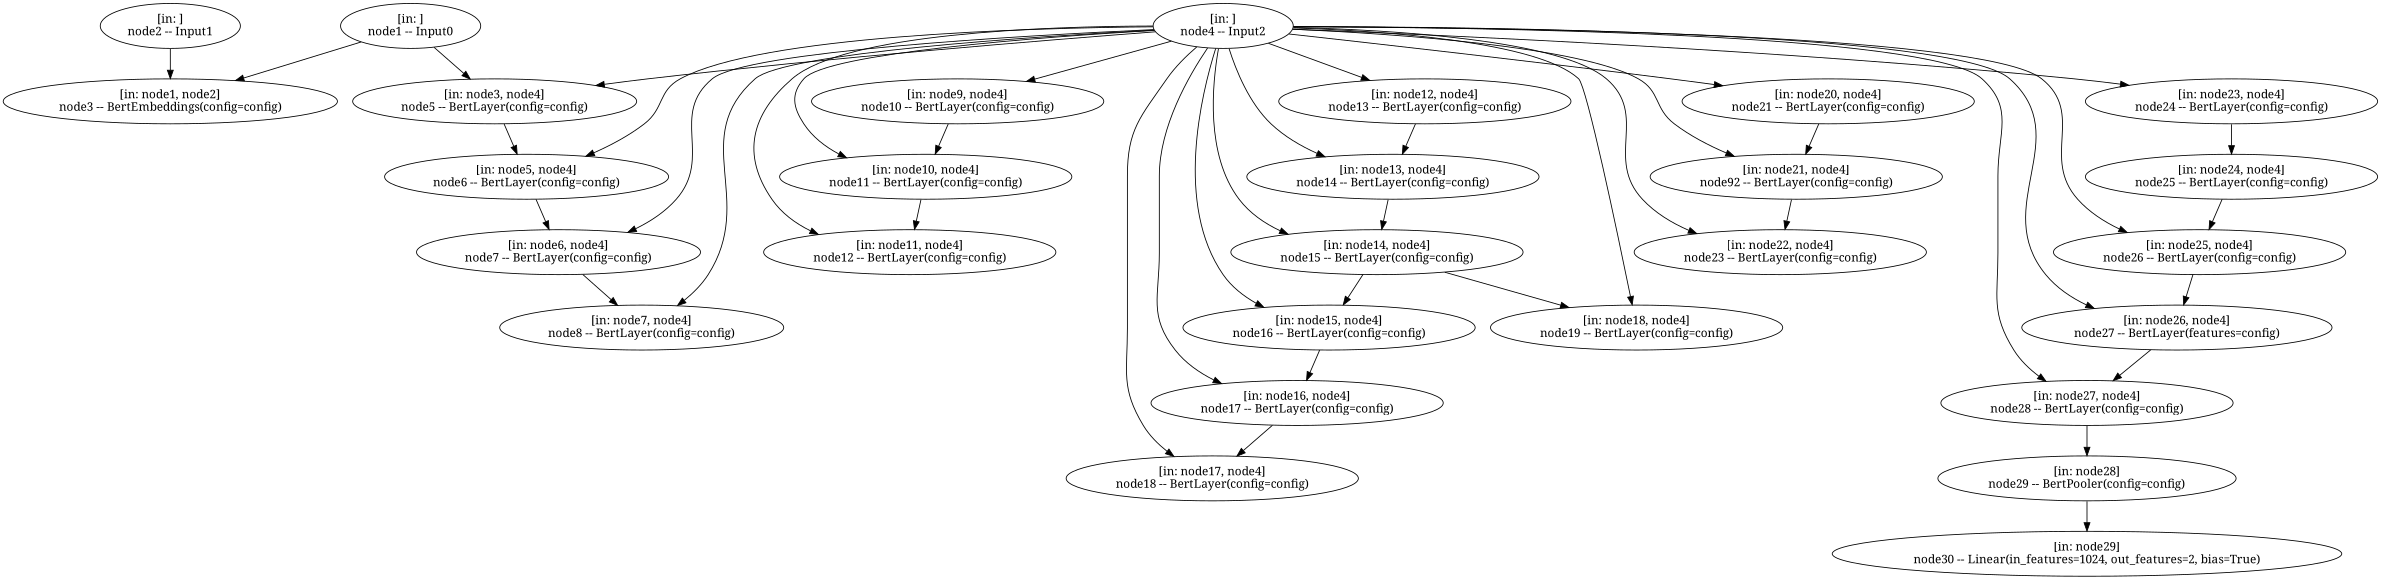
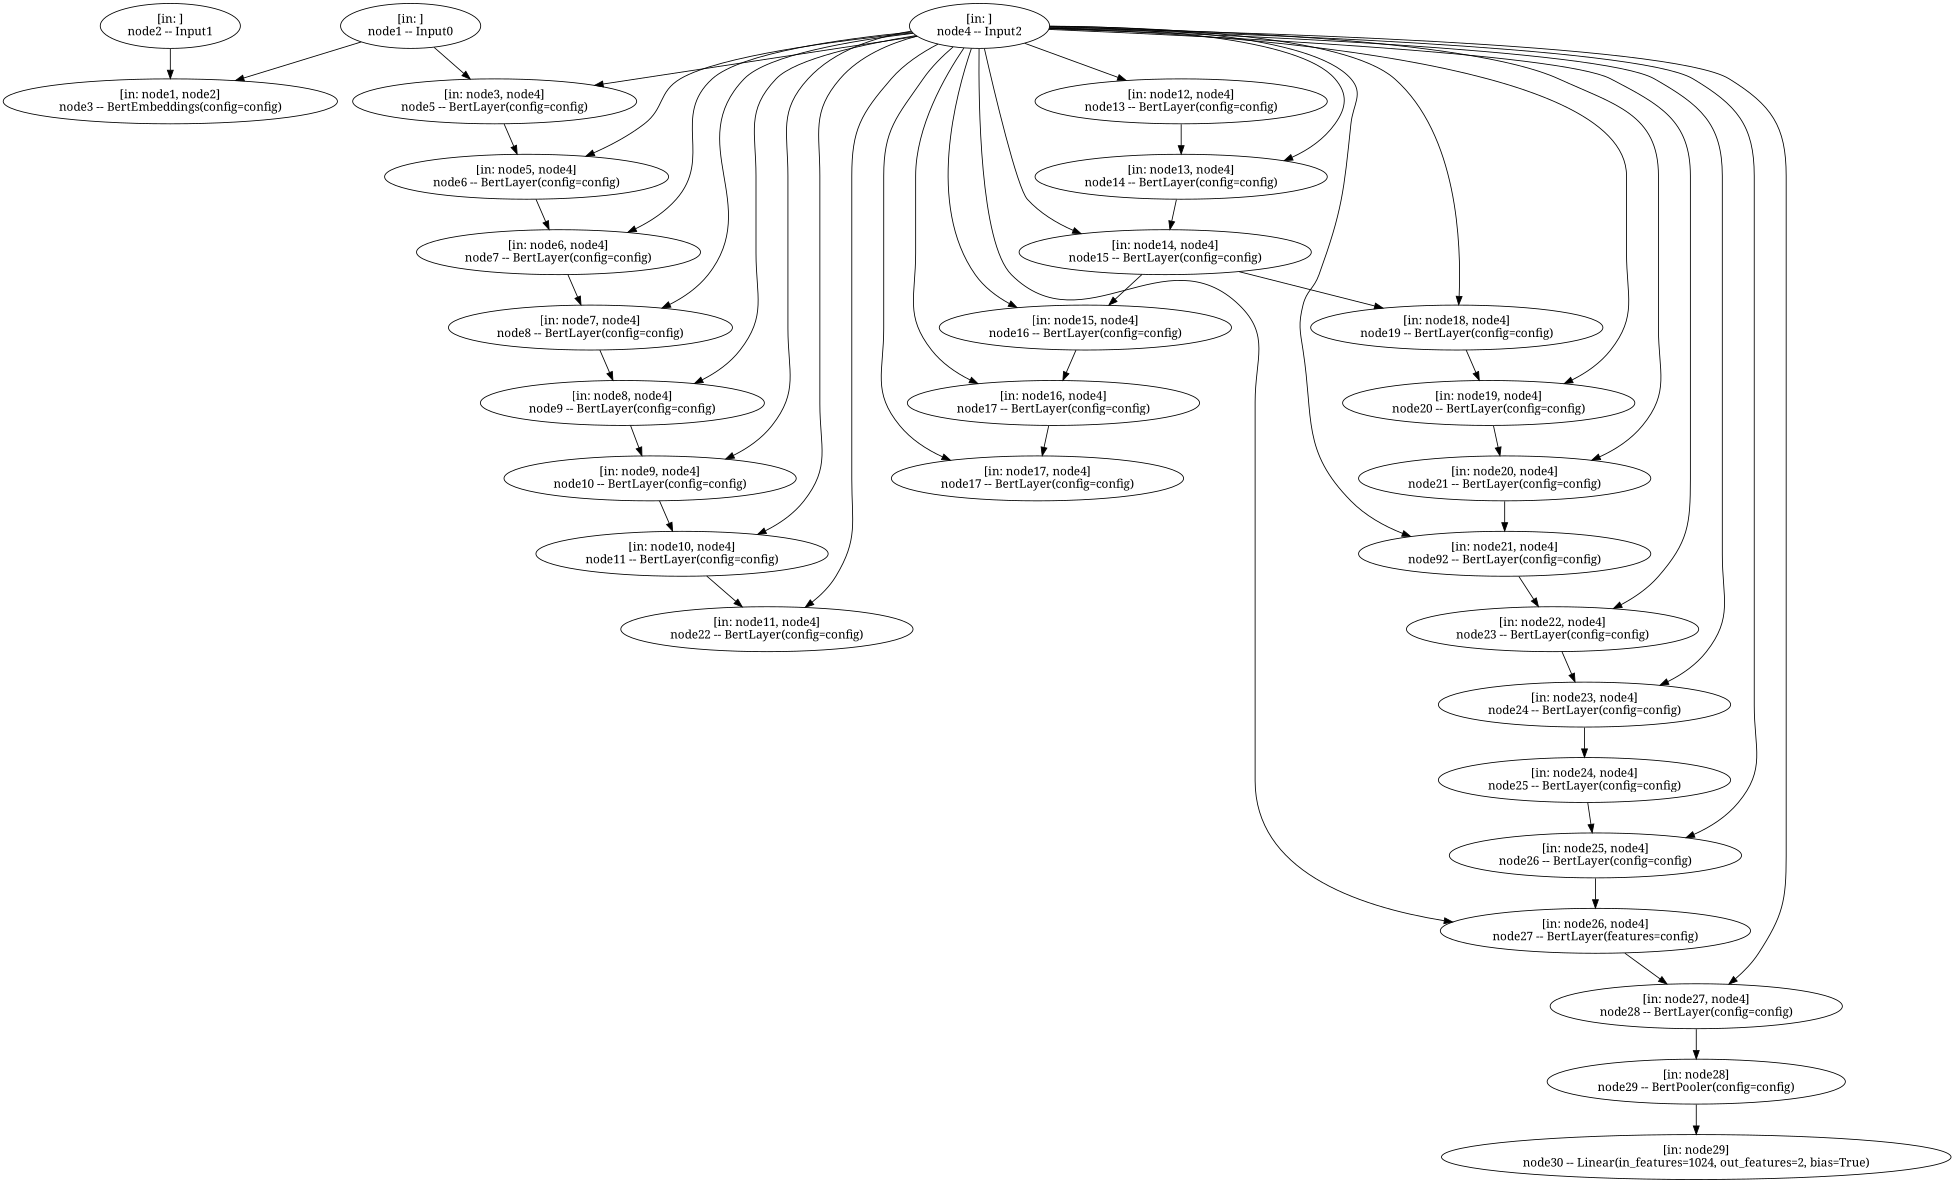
node "[in: node11, node4] node12 -- BertLayer(config=config)": label "[in: node11, node4] node12 -- BertLayer(config=config)" -> "[in: node11, node4] node22 -- BertLayer(config=config)"
node "[in: node8, node4] node9 -- BertLayer(config=config)": added
node "[in: node19, node4] node20 -- BertLayer(config=config)": added
node "[in: node17, node4] node18 -- BertLayer(config=config)": label "[in: node17, node4] node18 -- BertLayer(config=config)" -> "[in: node17, node4] node17 -- BertLayer(config=config)"
edge "[in: node22, node4] node23 -- BertLayer(config=config)" -> "[in: node23, node4] node24 -- BertLayer(config=config)": added
